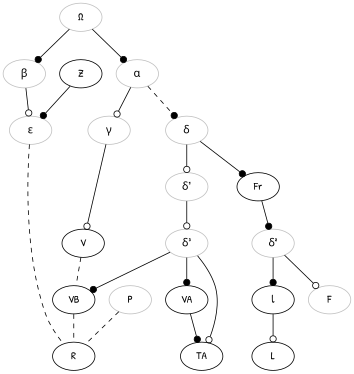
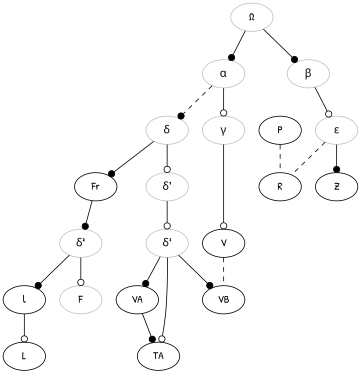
edge "Z" -> "ε": reversed
node "P": color grey -> black
edge "VB" -- "R": removed
